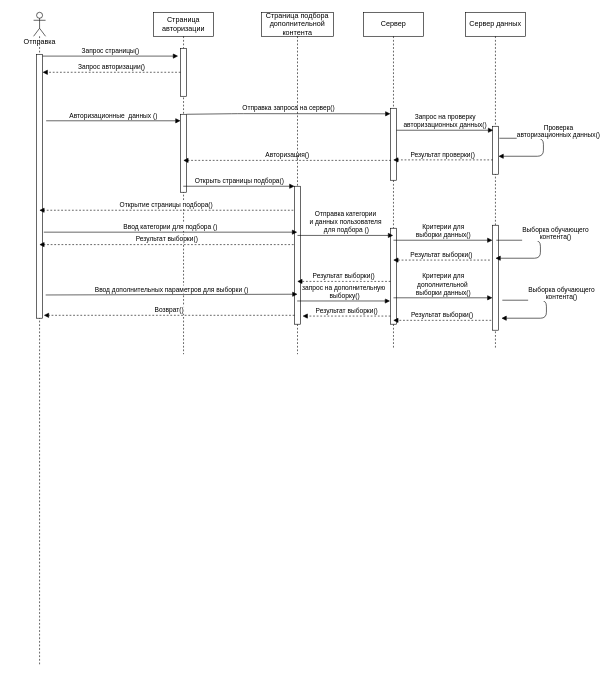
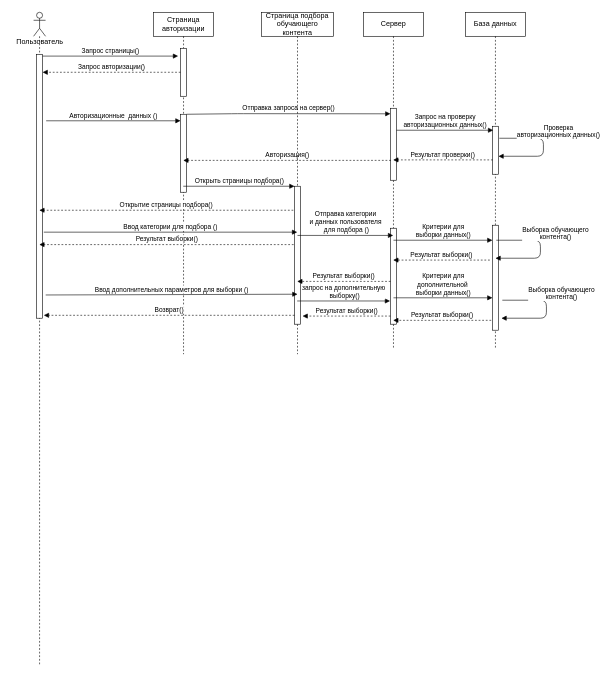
node "Страница подбора дополнительной контента": label "Страница подбора дополнительной контента" -> "Страница подбора обучающего контента"
node "Сервер данных": label "Сервер данных" -> "База данных"
node "Отправка": label "Отправка" -> "Пользователь"
